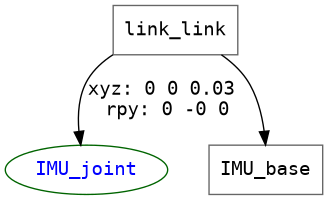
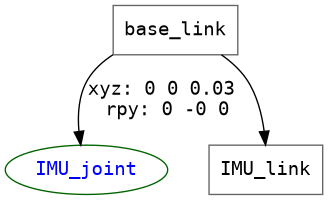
node "link_link": label "link_link" -> "base_link"
node "IMU_base": label "IMU_base" -> "IMU_link"
